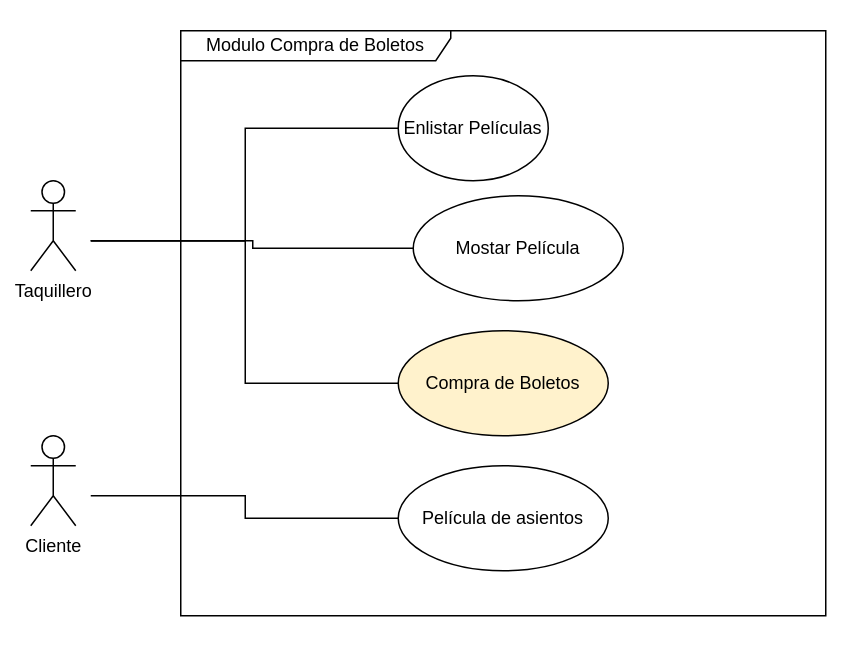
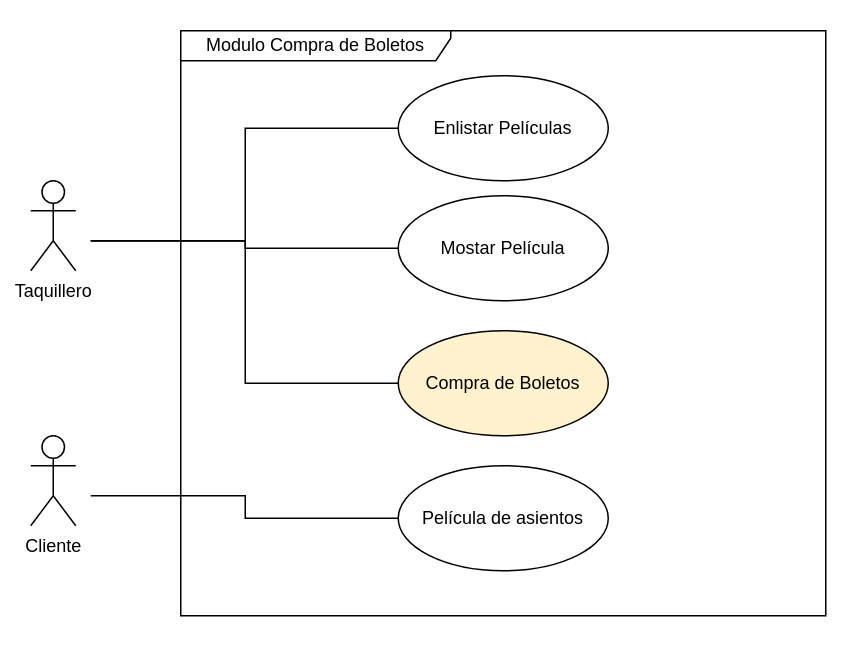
node "Enlistar Películas": size 150x105 -> 210x105
node "Mostar Película": moved (518, 248) -> (503, 248)
